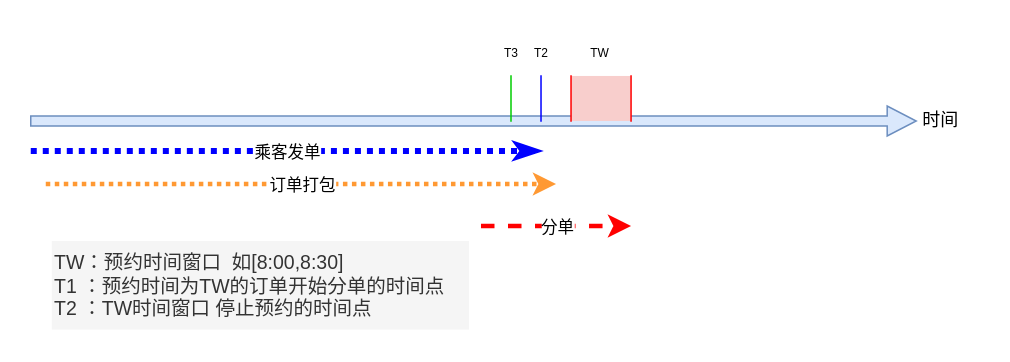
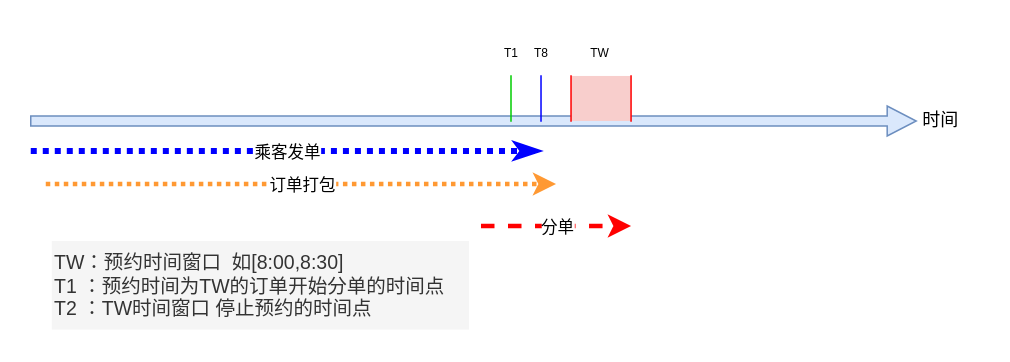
node "T3": label "T3" -> "T1"
node "T2": label "T2" -> "T8"
